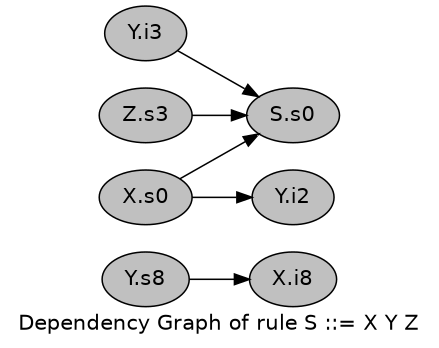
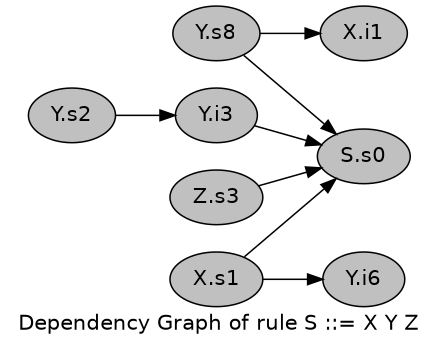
edge "Y.s8" -> "S.s0": added
node "Y.s2": added
node "X.s0": label "X.s0" -> "X.s1"
node "Y.i2": label "Y.i2" -> "Y.i6"
node "X.i8": label "X.i8" -> "X.i1"
